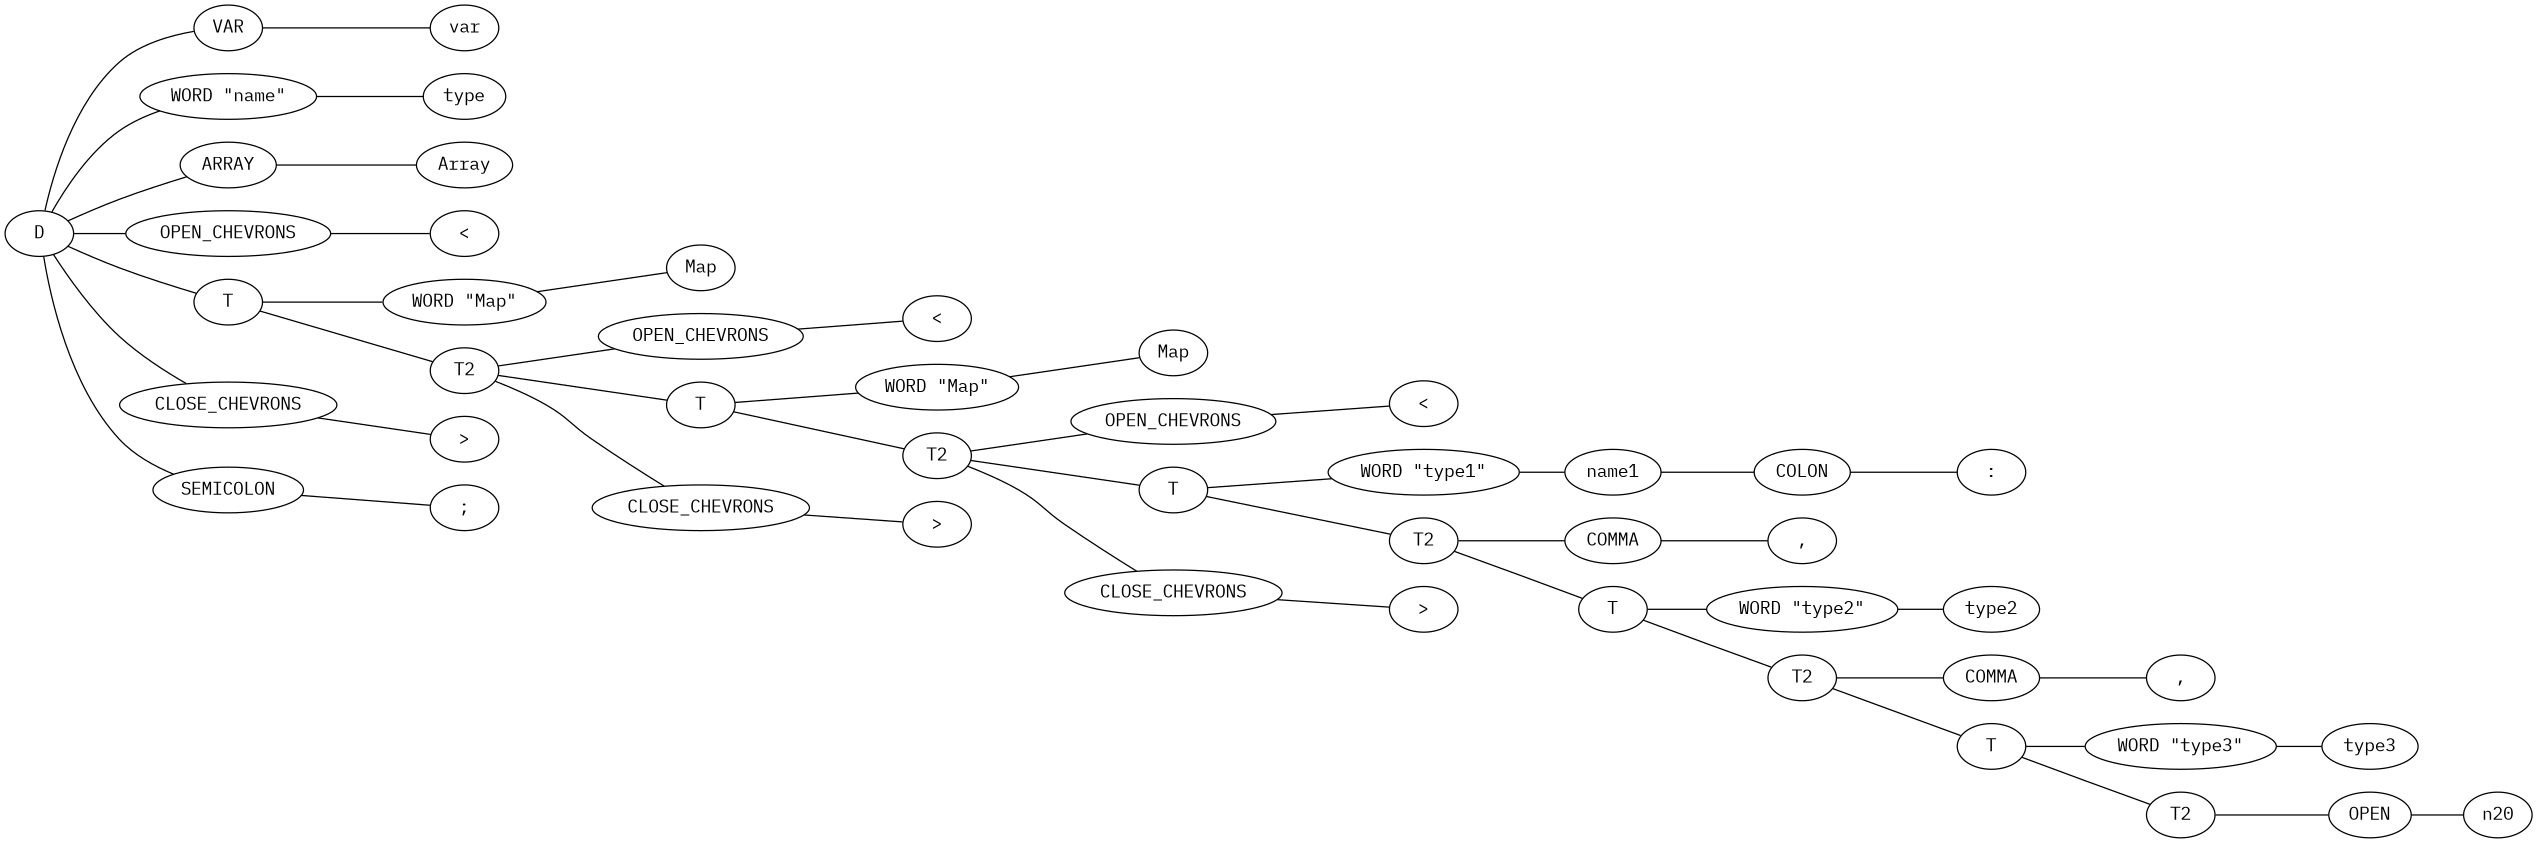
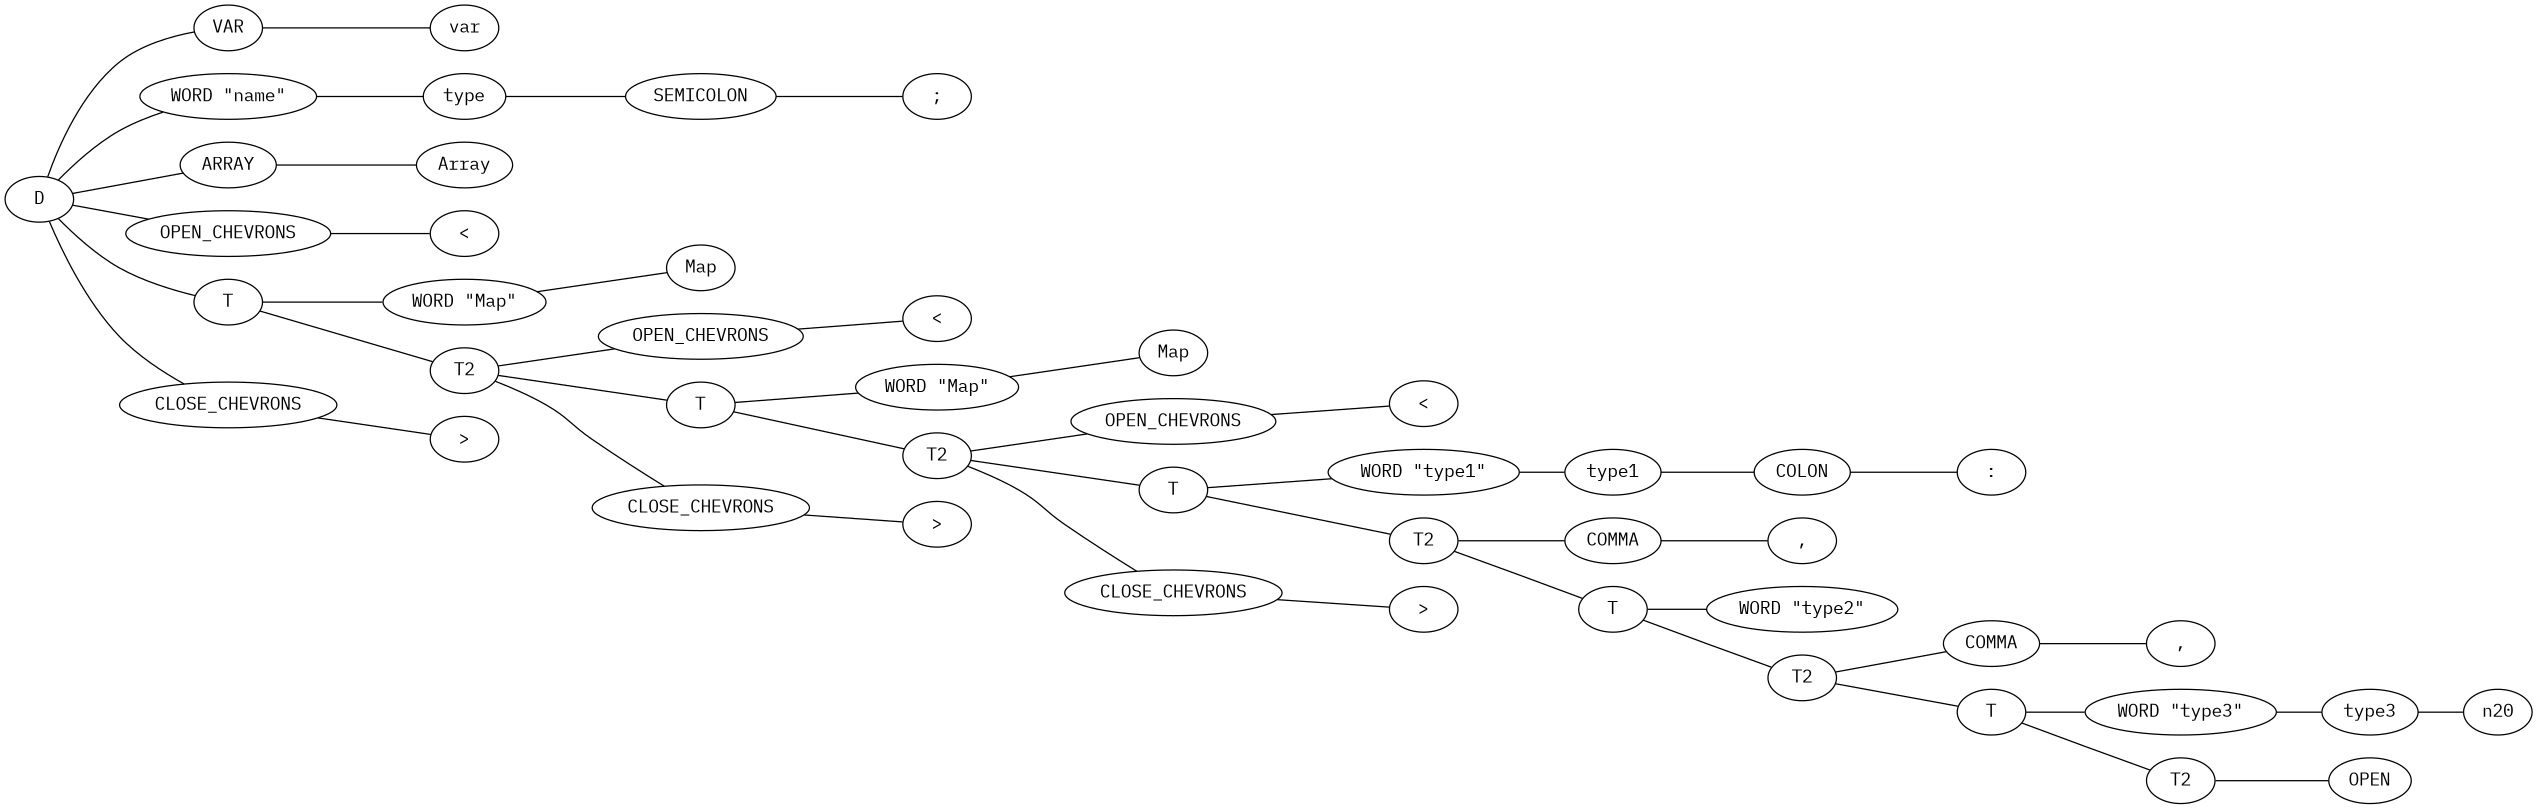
edge "D" -- "SEMICOLON": now "type" -- "SEMICOLON"
node "name1": label "name1" -> "type1"
node "type2": removed
edge "OPEN" -- "n20": now "type3" -- "n20"
